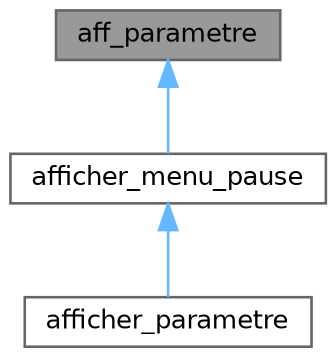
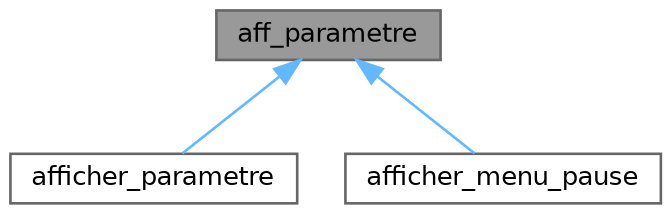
edge "afficher_parametre" -> "afficher_menu_pause": now "afficher_parametre" -> "aff_parametre"
